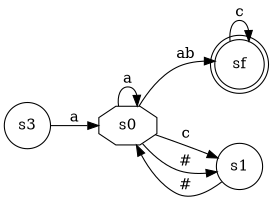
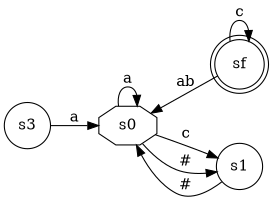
edge "s0" -> "sf": reversed
